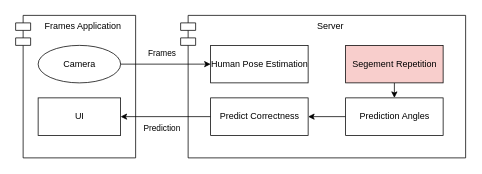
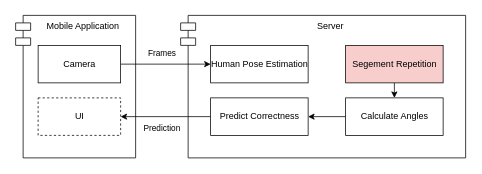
node "Frames Application": label "Frames Application" -> "Mobile Application"
node "Camera": shape ellipse -> rectangle
node "UI": style solid -> dashed
node "Prediction Angles": label "Prediction Angles" -> "Calculate Angles"
